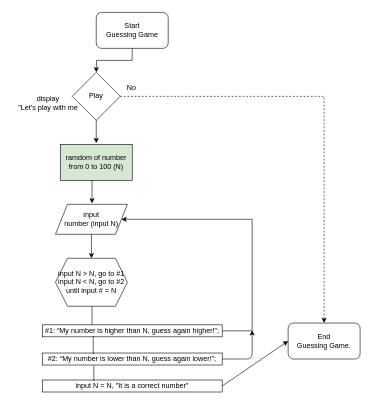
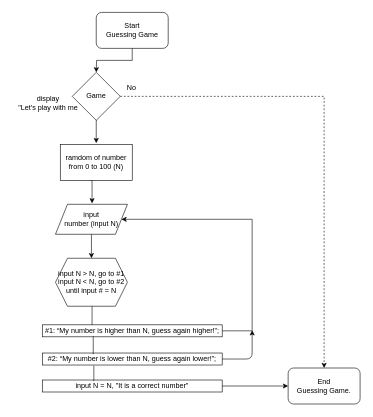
node "Play": label "Play" -> "Game"
node "ramdom of number from 0 to 100 (N)": fillcolor #d5e8d4 -> #ffffff
node "End Guessing Game.": moved (324, 341) -> (324, 386)
